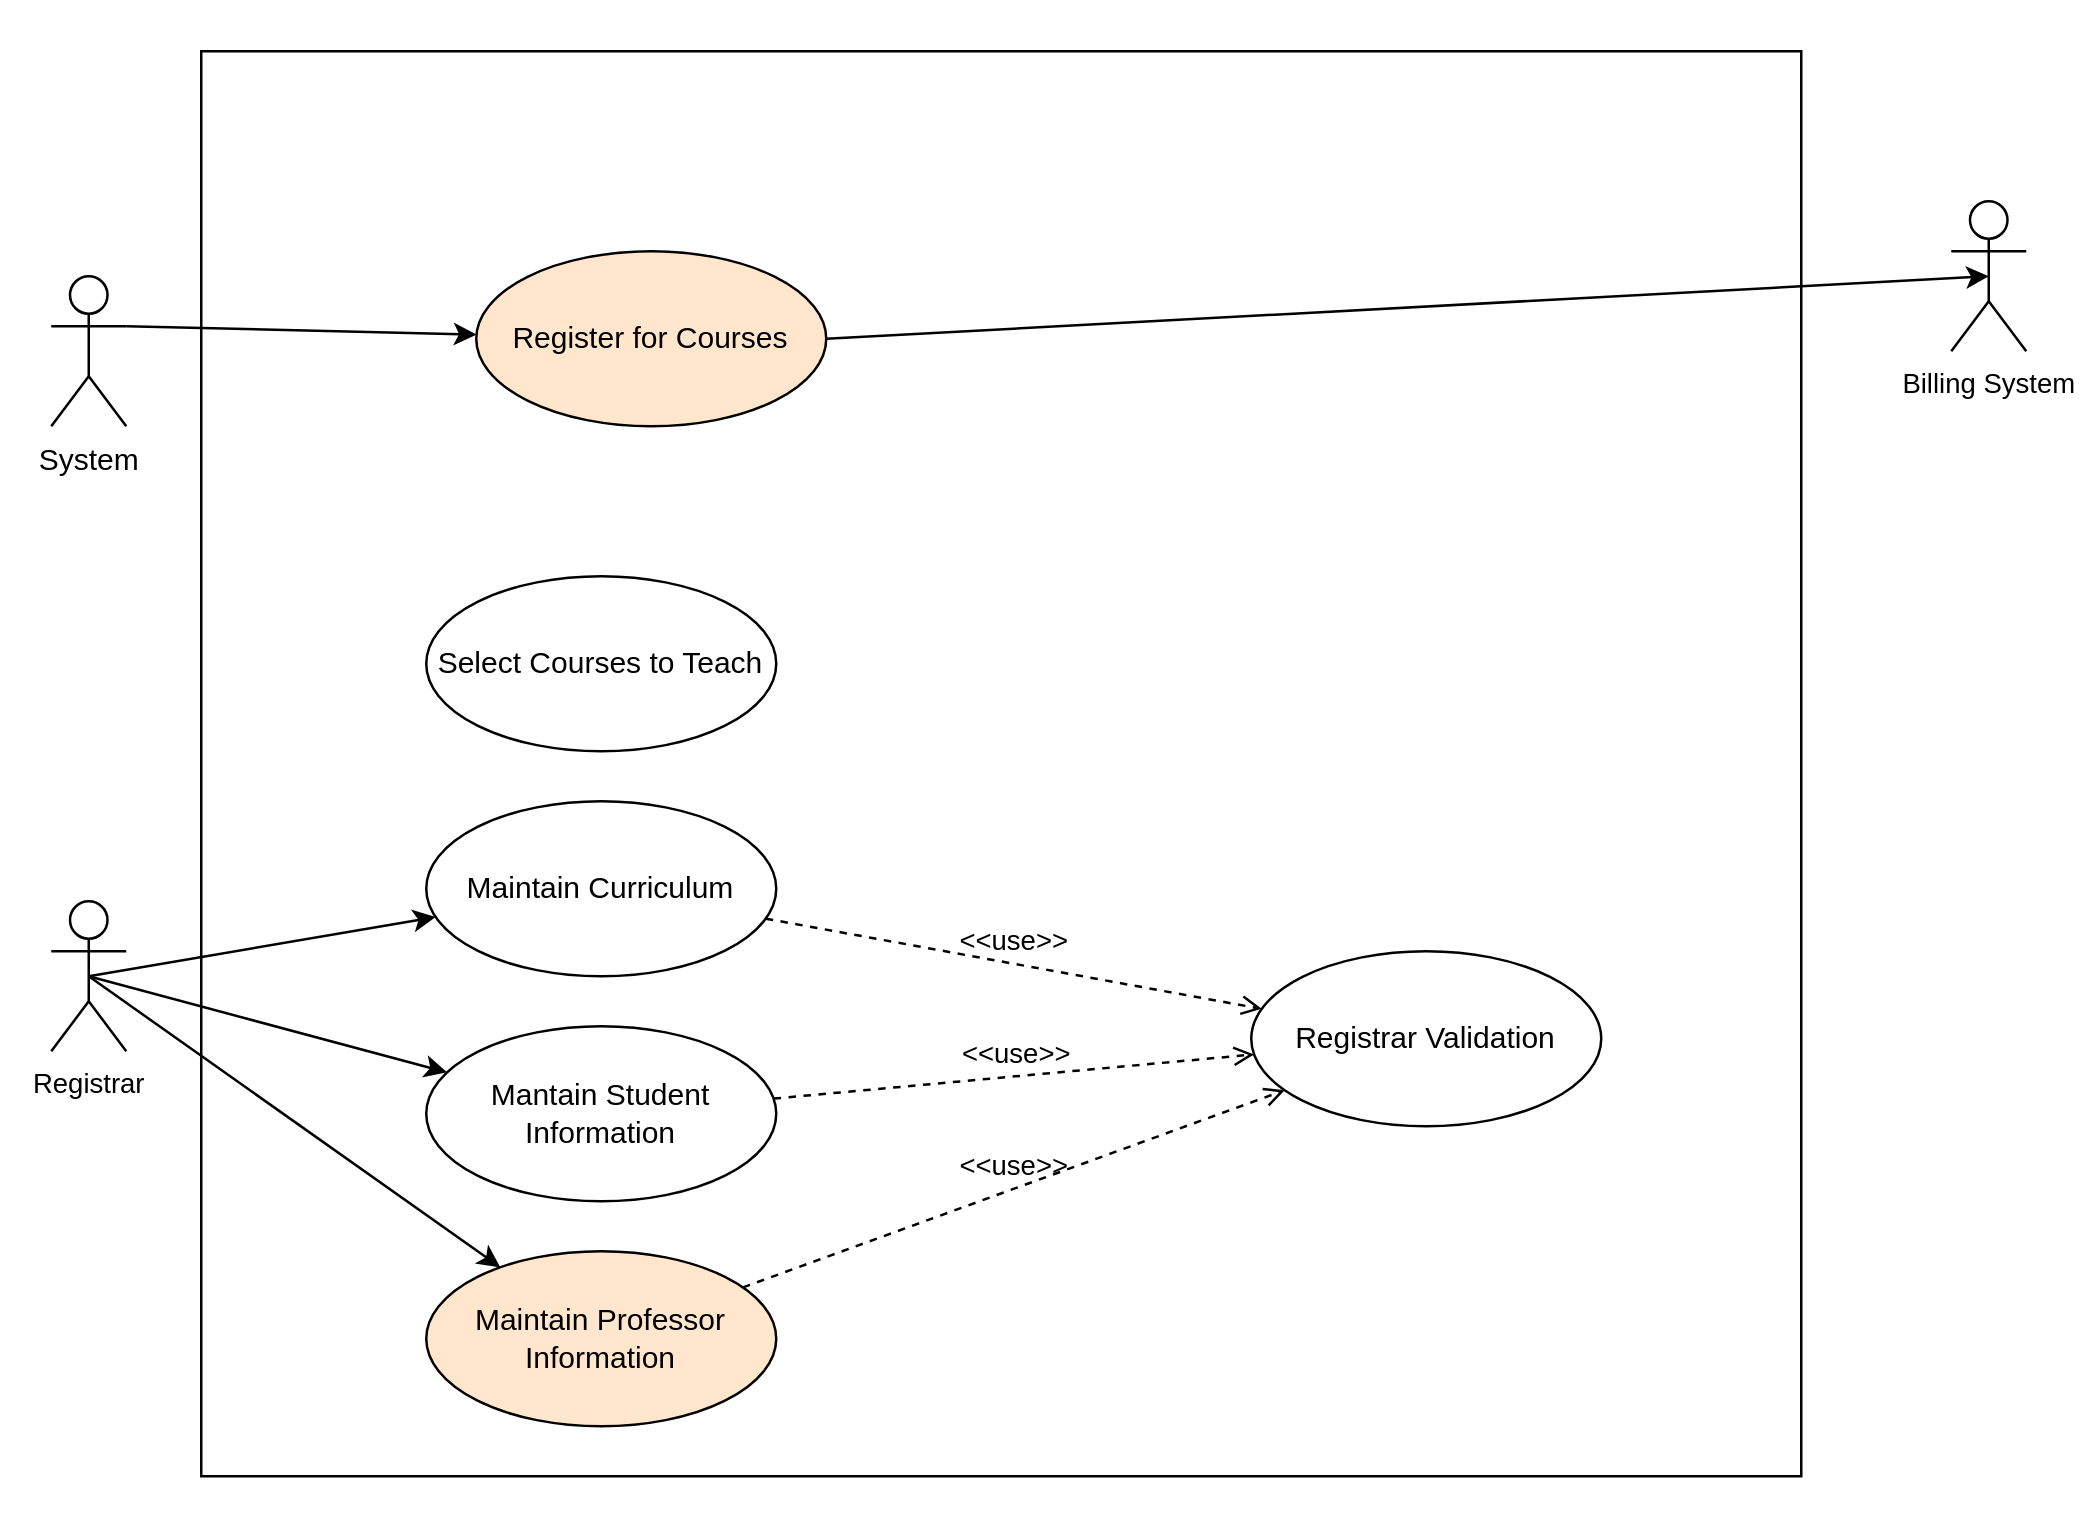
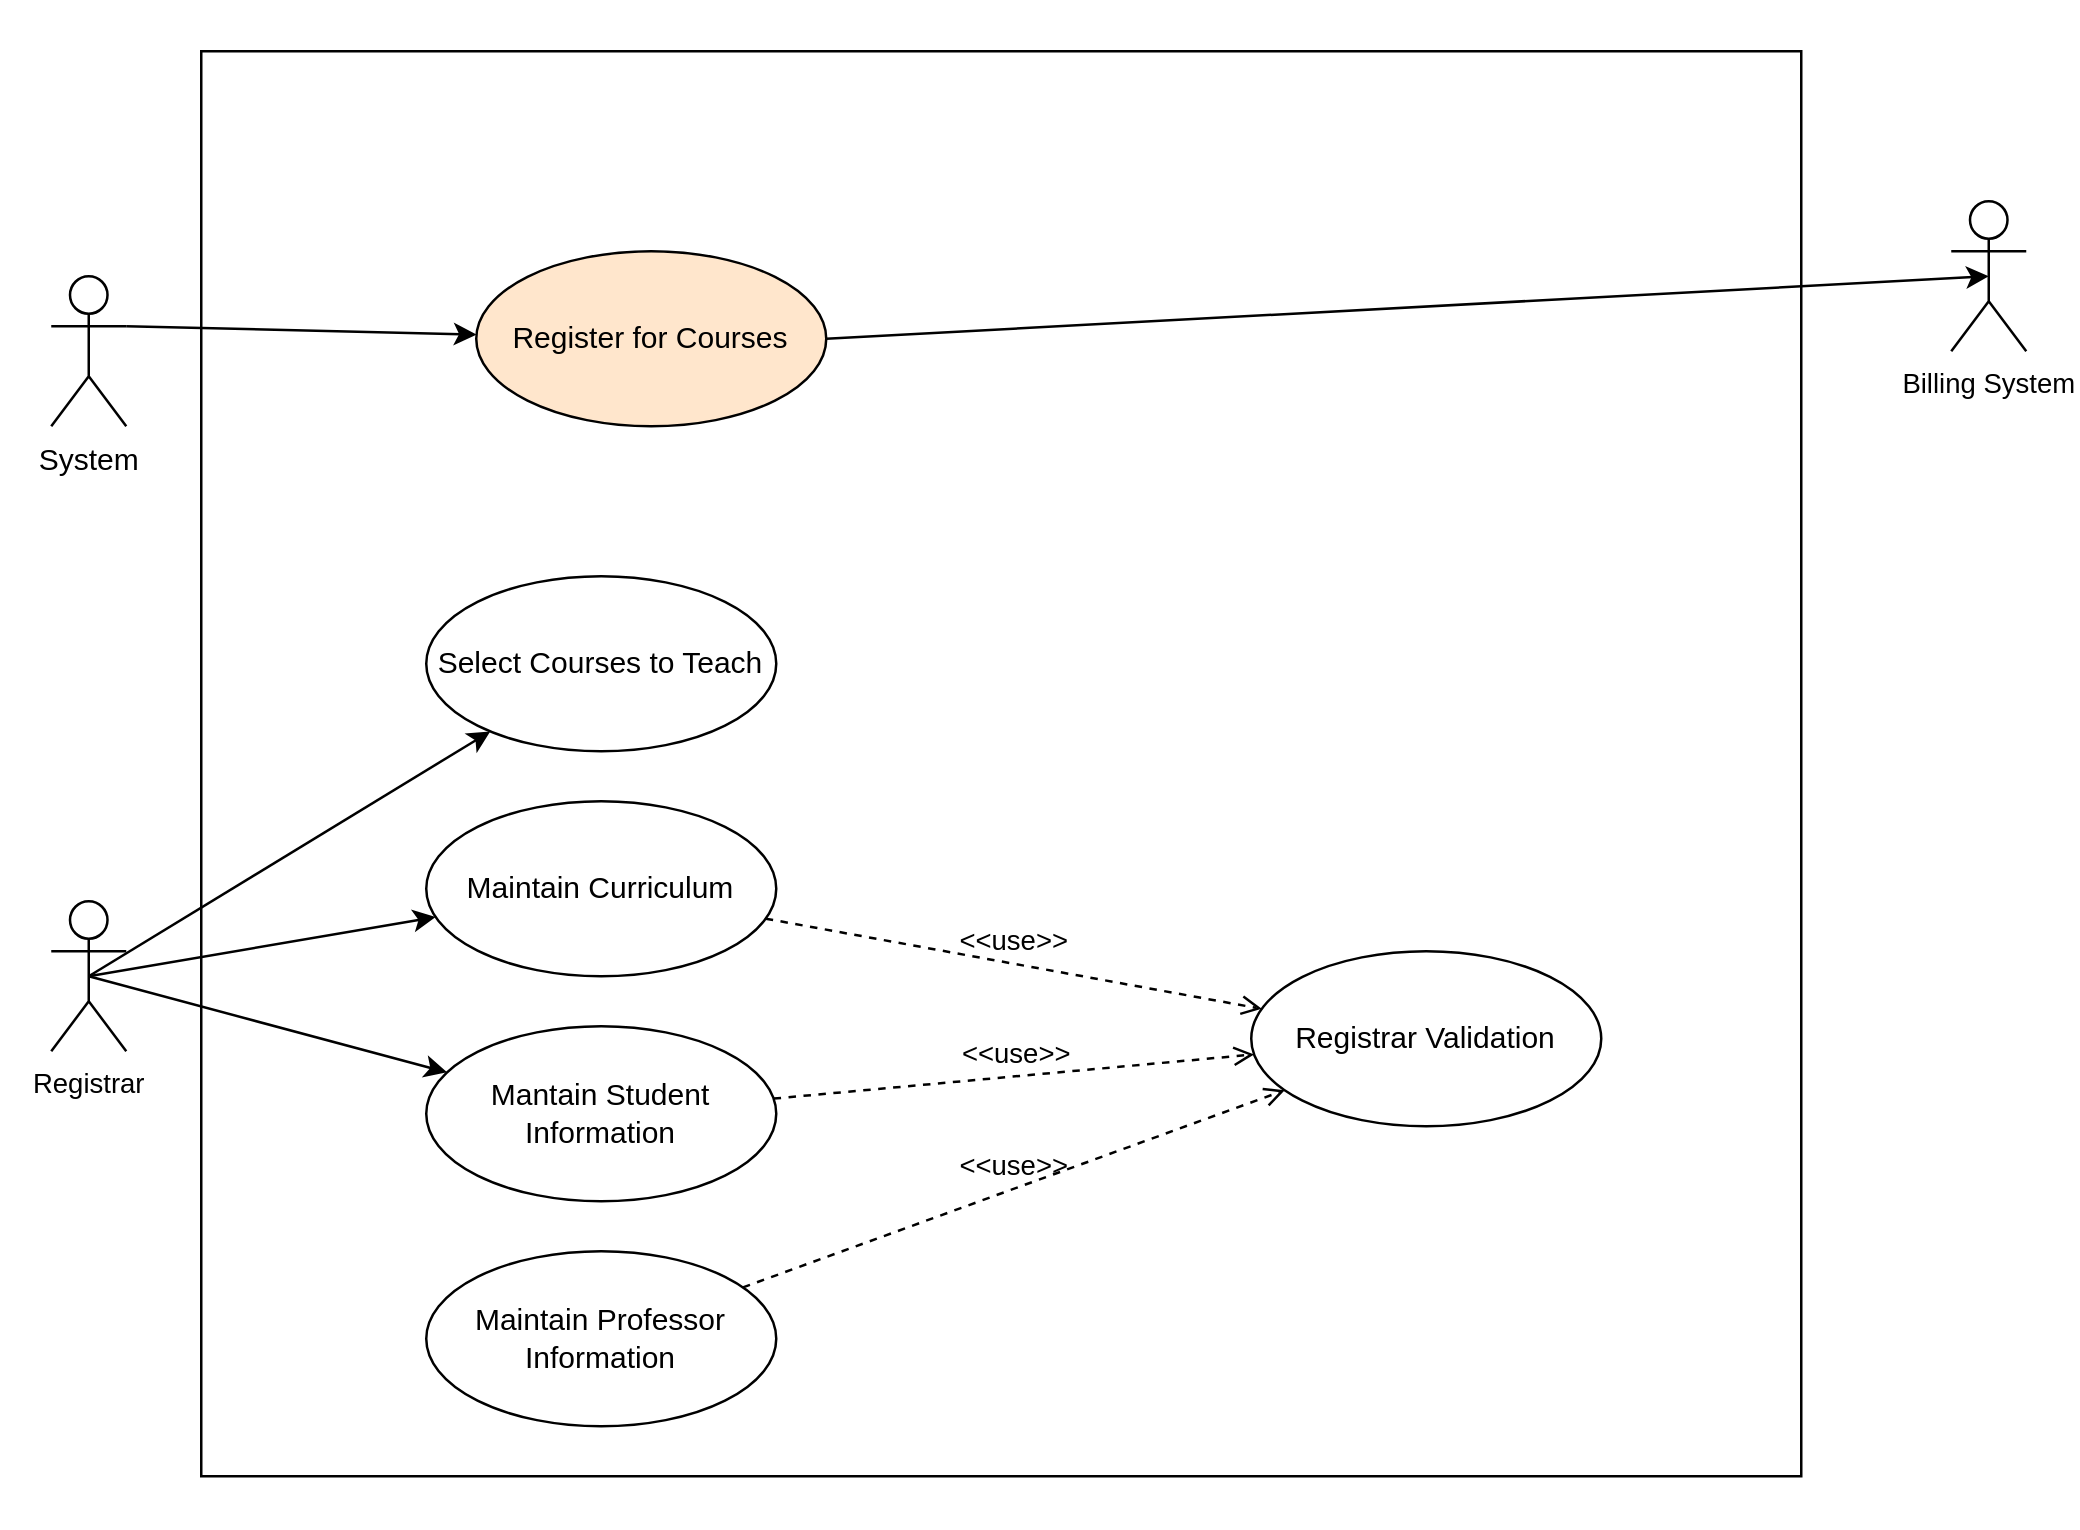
edge "Registrar" -> "Maintain Professor Information": now "Registrar" -> "Select Courses to Teach"
node "Maintain Professor Information": fillcolor #ffe6cc -> #ffffff
